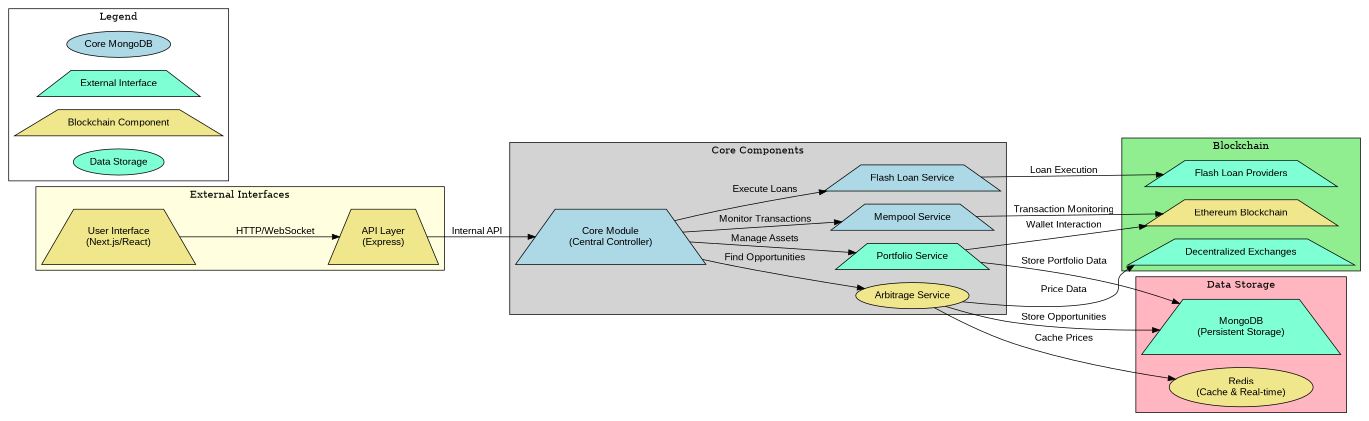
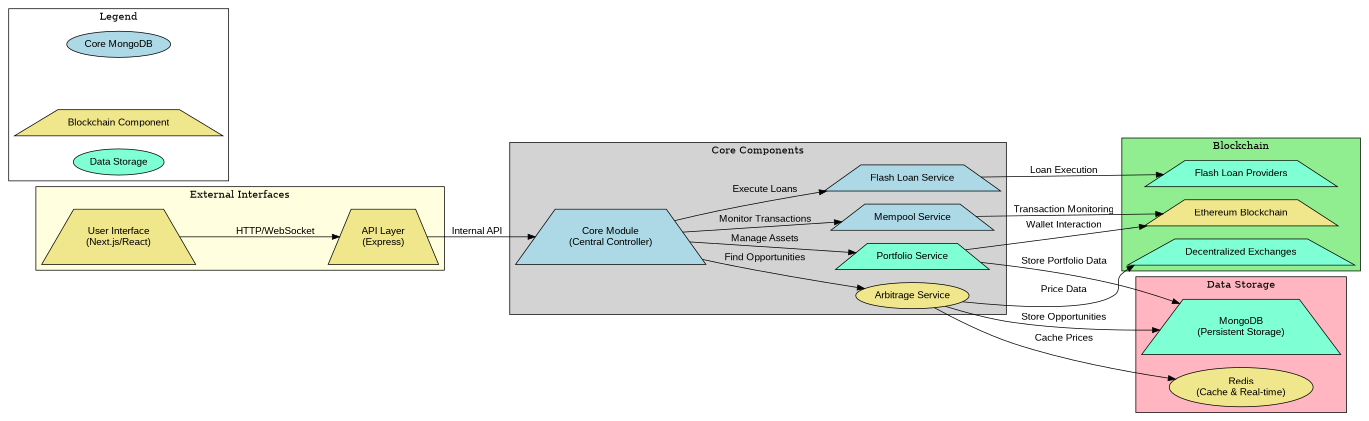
node "External Interface": removed
